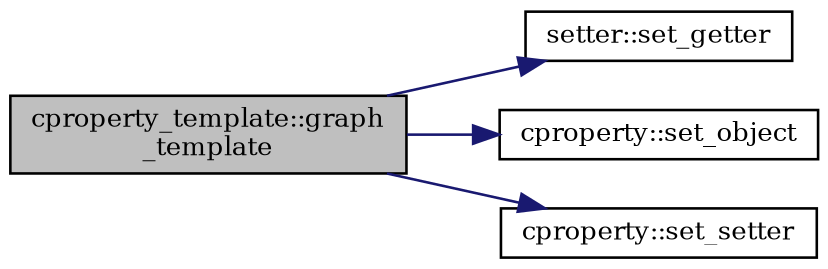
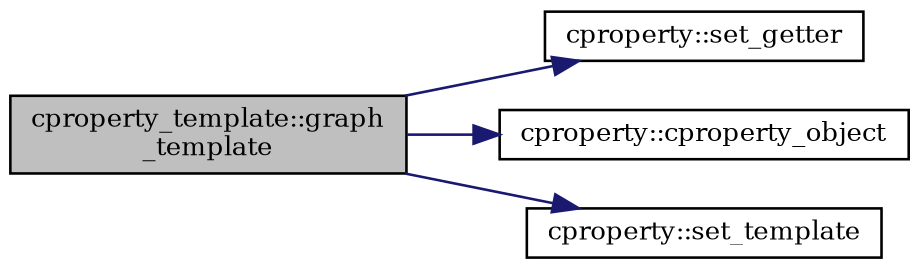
node "setter::set_getter": label "setter::set_getter" -> "cproperty::set_getter"
node "cproperty::set_object": label "cproperty::set_object" -> "cproperty::cproperty_object"
node "cproperty::set_setter": label "cproperty::set_setter" -> "cproperty::set_template"
